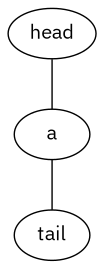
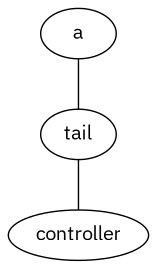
node "head": removed
node "controller": added
